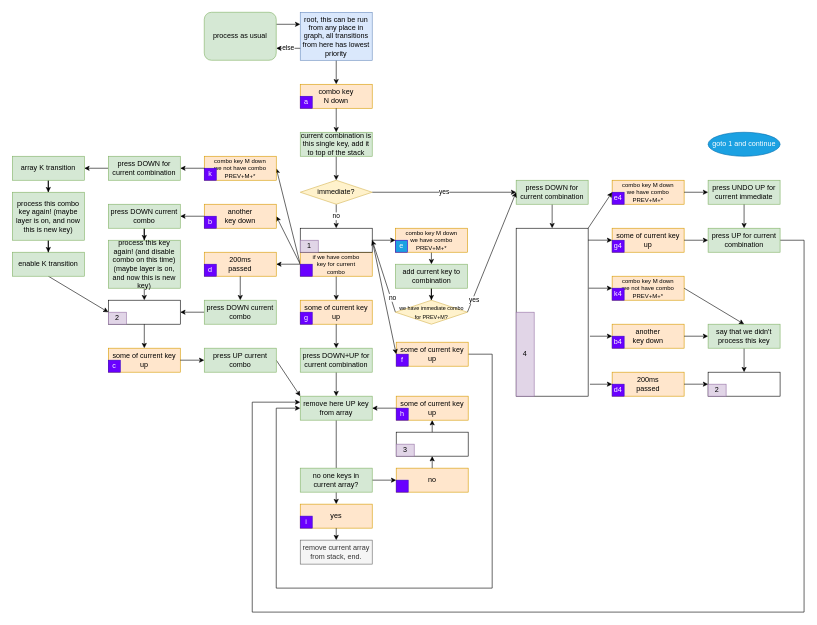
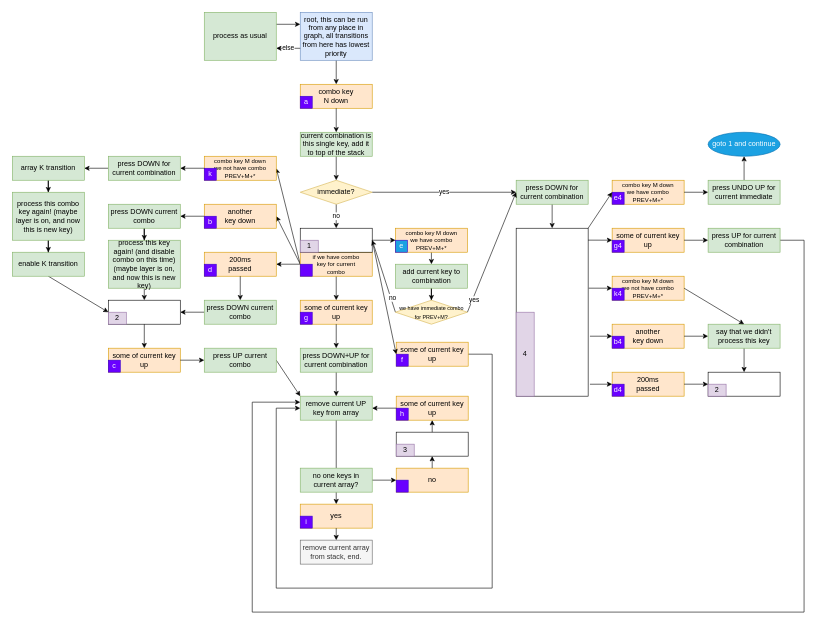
node "process as usual": shape rounded rectangle -> rectangle
edge "press UNDO UP for current immediate" -> "press UP for current combination": now "press UNDO UP for current immediate" -> "goto 1 and continue"
node "remove here UP key from array": label "remove here UP key from array" -> "remove current UP key from array"
